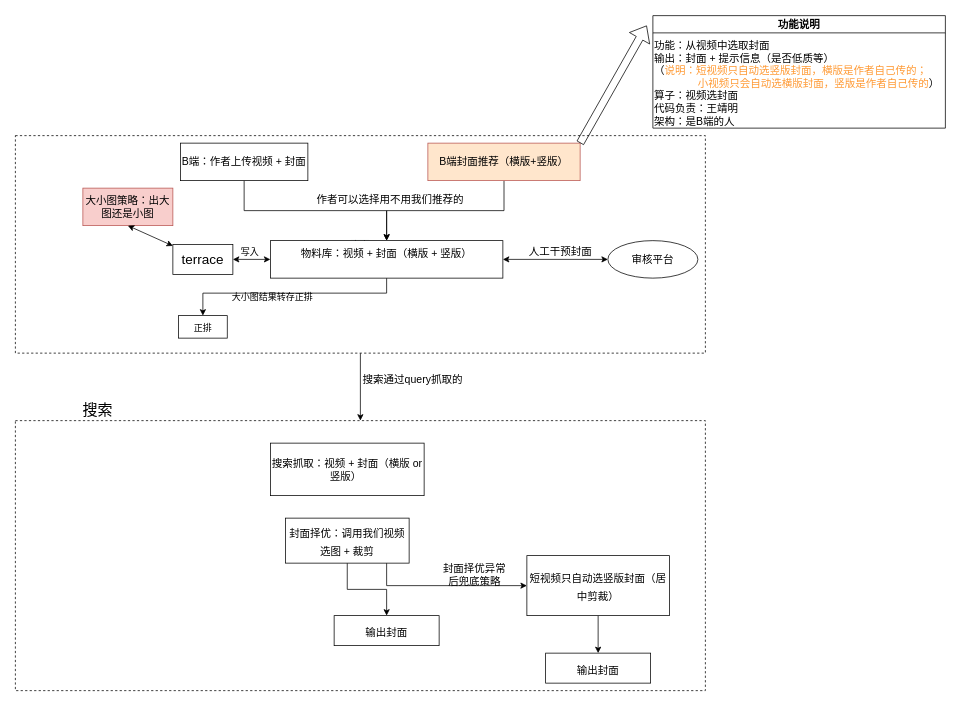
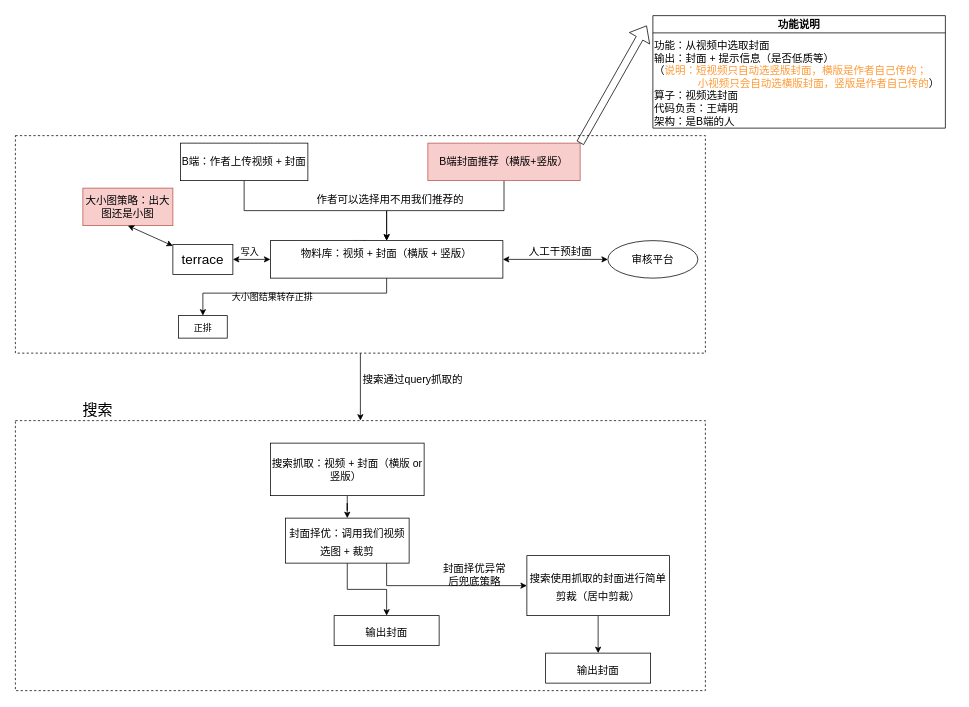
node "B端封面推荐（横版+竖版）": fillcolor #ffe6cc -> #f8cecc
edge "搜索抓取：视频 + 封面（横版 or 竖版）" -> "封面择优：调用我们视频选图 + 裁剪": added
node "短视频只自动选竖版封面（居中剪裁）": label "短视频只自动选竖版封面（居中剪裁）" -> "搜索使用抓取的封面进行简单剪裁（居中剪裁）"
